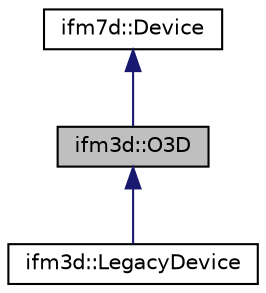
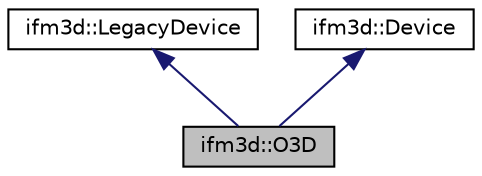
node "ifm7d::Device": label "ifm7d::Device" -> "ifm3d::Device"
edge "ifm3d::LegacyDevice" -> "ifm3d::O3D": reversed
